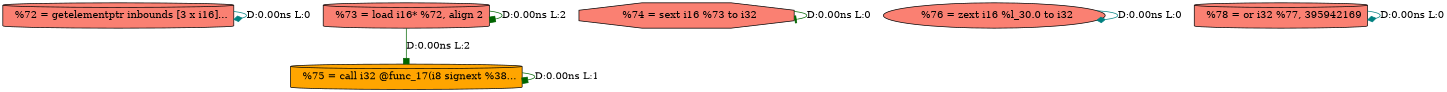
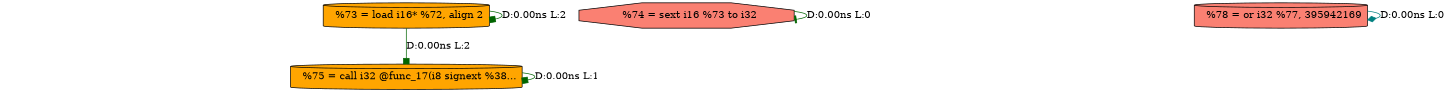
node "%72 = getelementptr inbounds [3 x i16]...": removed
node "%73 = load i16* %72, align 2": fillcolor salmon -> orange
node "%76 = zext i16 %l_30.0 to i32": removed
